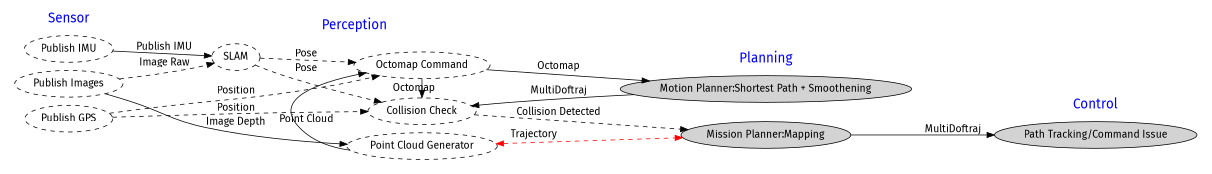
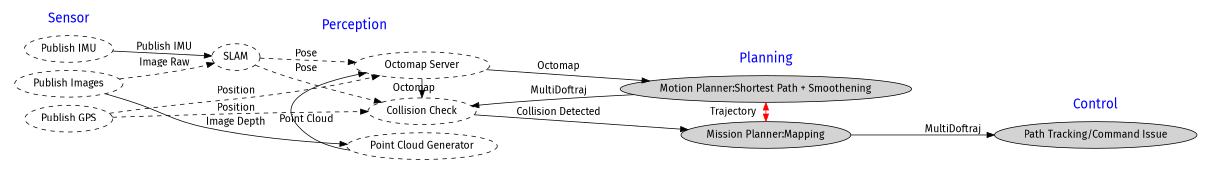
node "Octomap Command": label "Octomap Command" -> "Octomap Server"
edge "Collision Check" -> "Mission Planner:Mapping": style dashed -> solid
edge "Mission Planner:Mapping" -- "Point Cloud Generator": now "Mission Planner:Mapping" -- "Motion Planner:Shortest Path + Smoothening"
